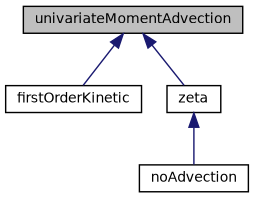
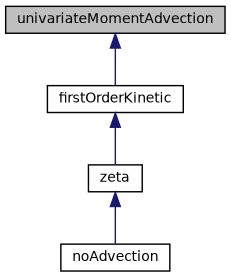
edge "zeta" -> "univariateMomentAdvection": now "zeta" -> "firstOrderKinetic"
